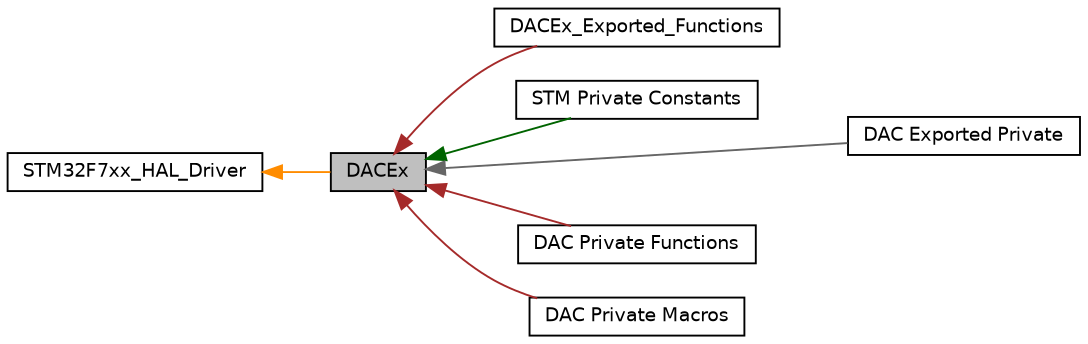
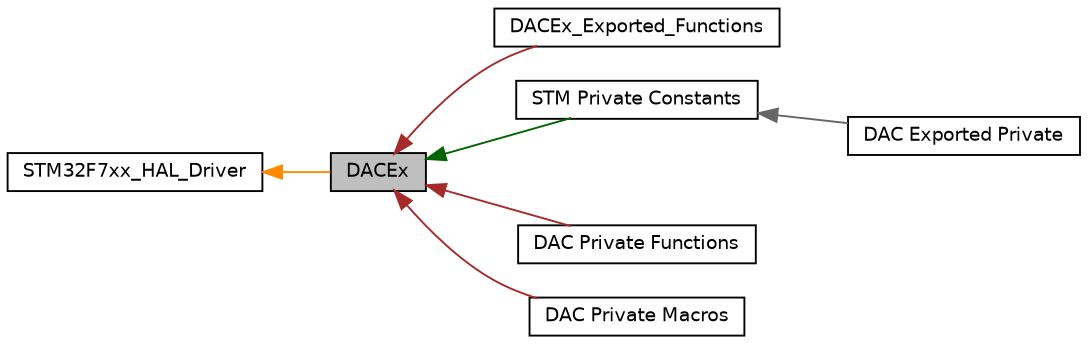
edge "DAC Exported Private" -> "DACEx": now "DAC Exported Private" -> "STM Private Constants"
